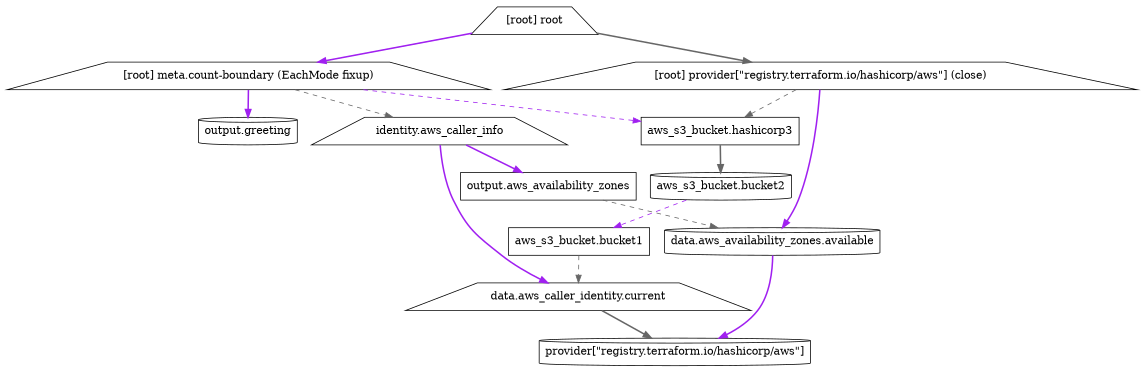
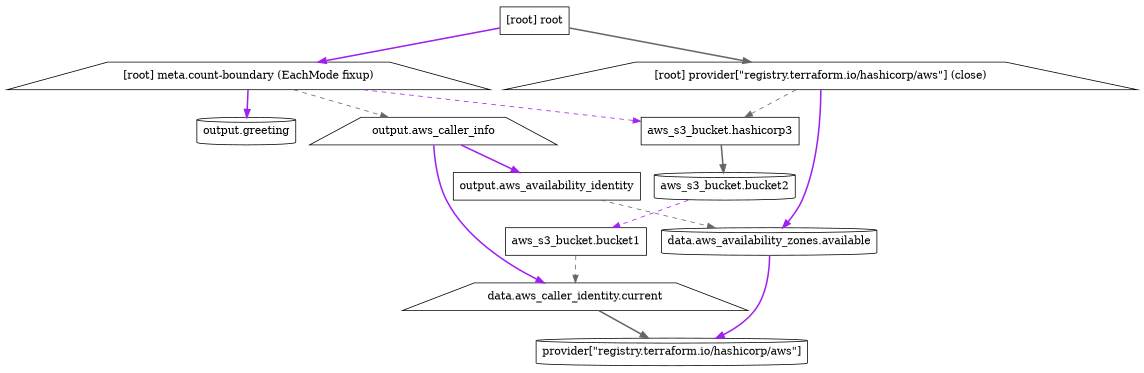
node "[root] root": shape trapezium -> box
node "identity.aws_caller_info": label "identity.aws_caller_info" -> "output.aws_caller_info"
node "output.aws_availability_zones": label "output.aws_availability_zones" -> "output.aws_availability_identity"
